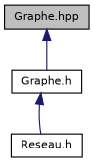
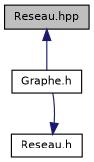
node "Graphe.hpp": label "Graphe.hpp" -> "Reseau.hpp"
edge "Reseau.h" -> "Graphe.h": reversed
